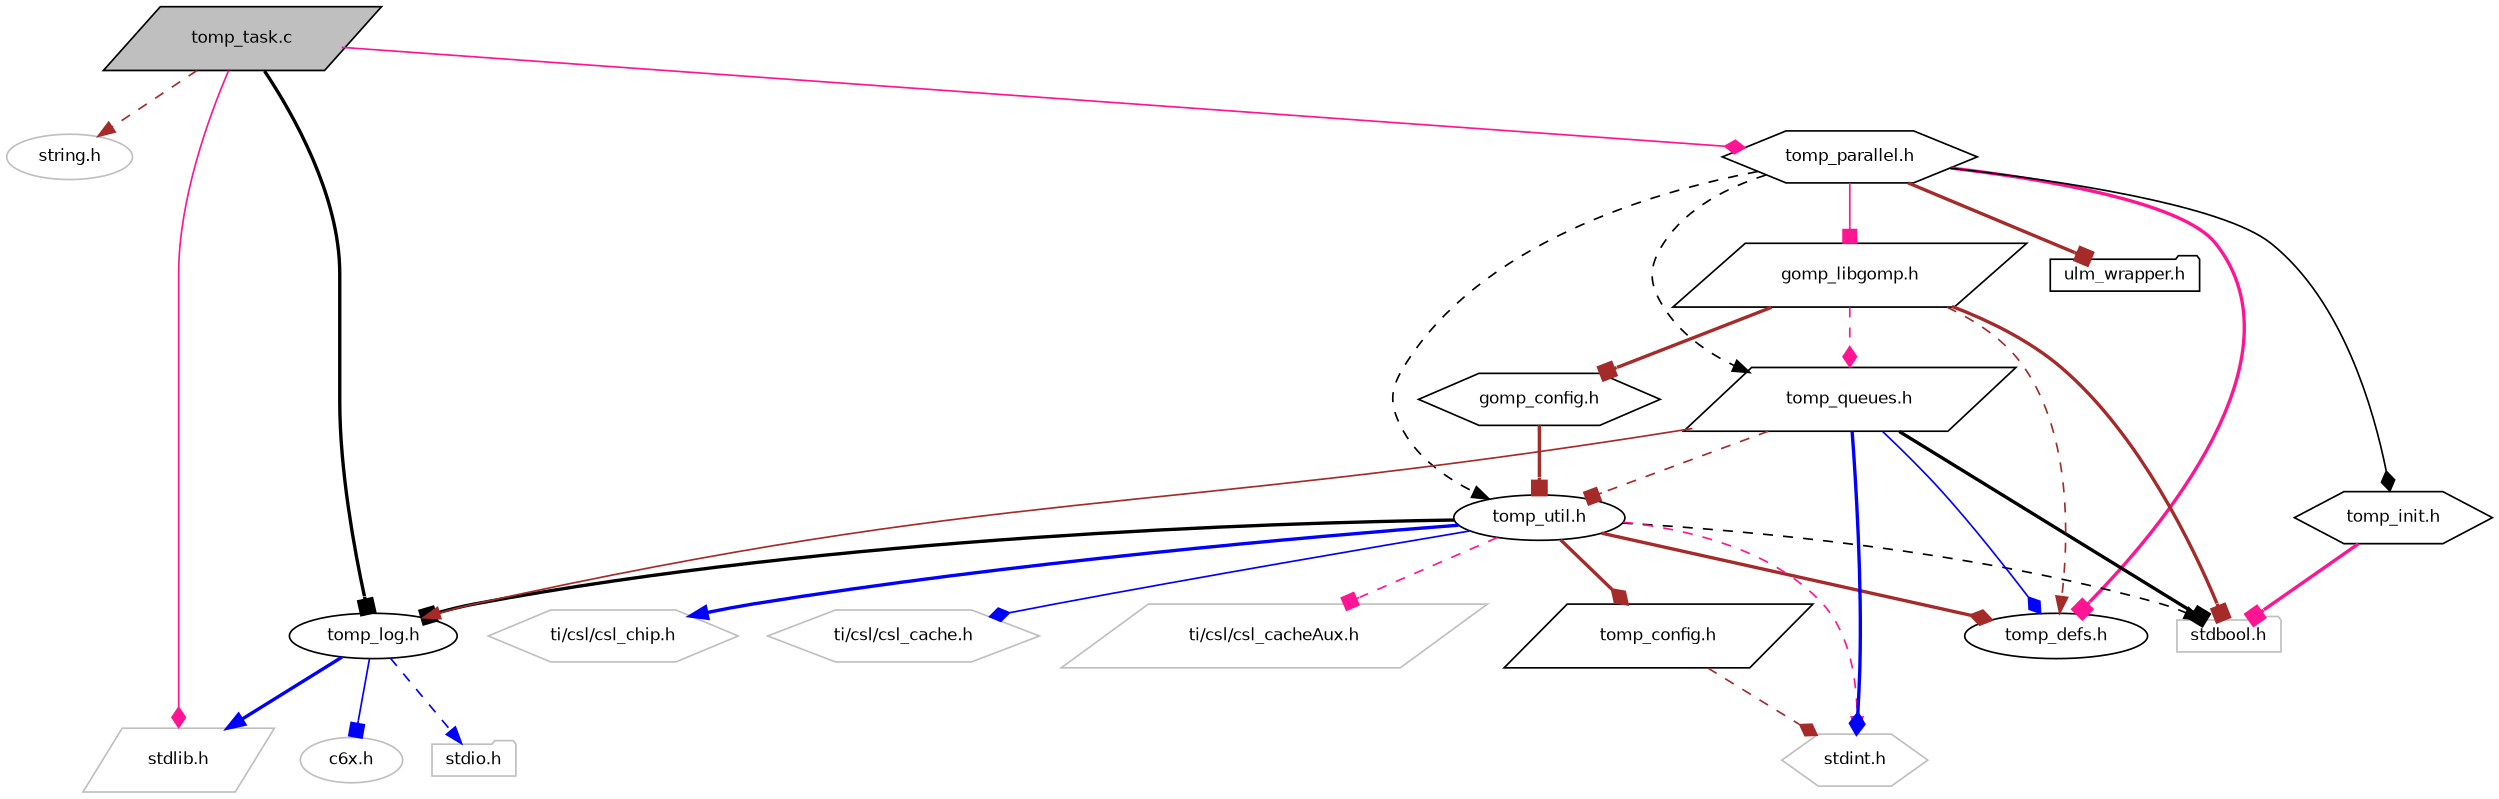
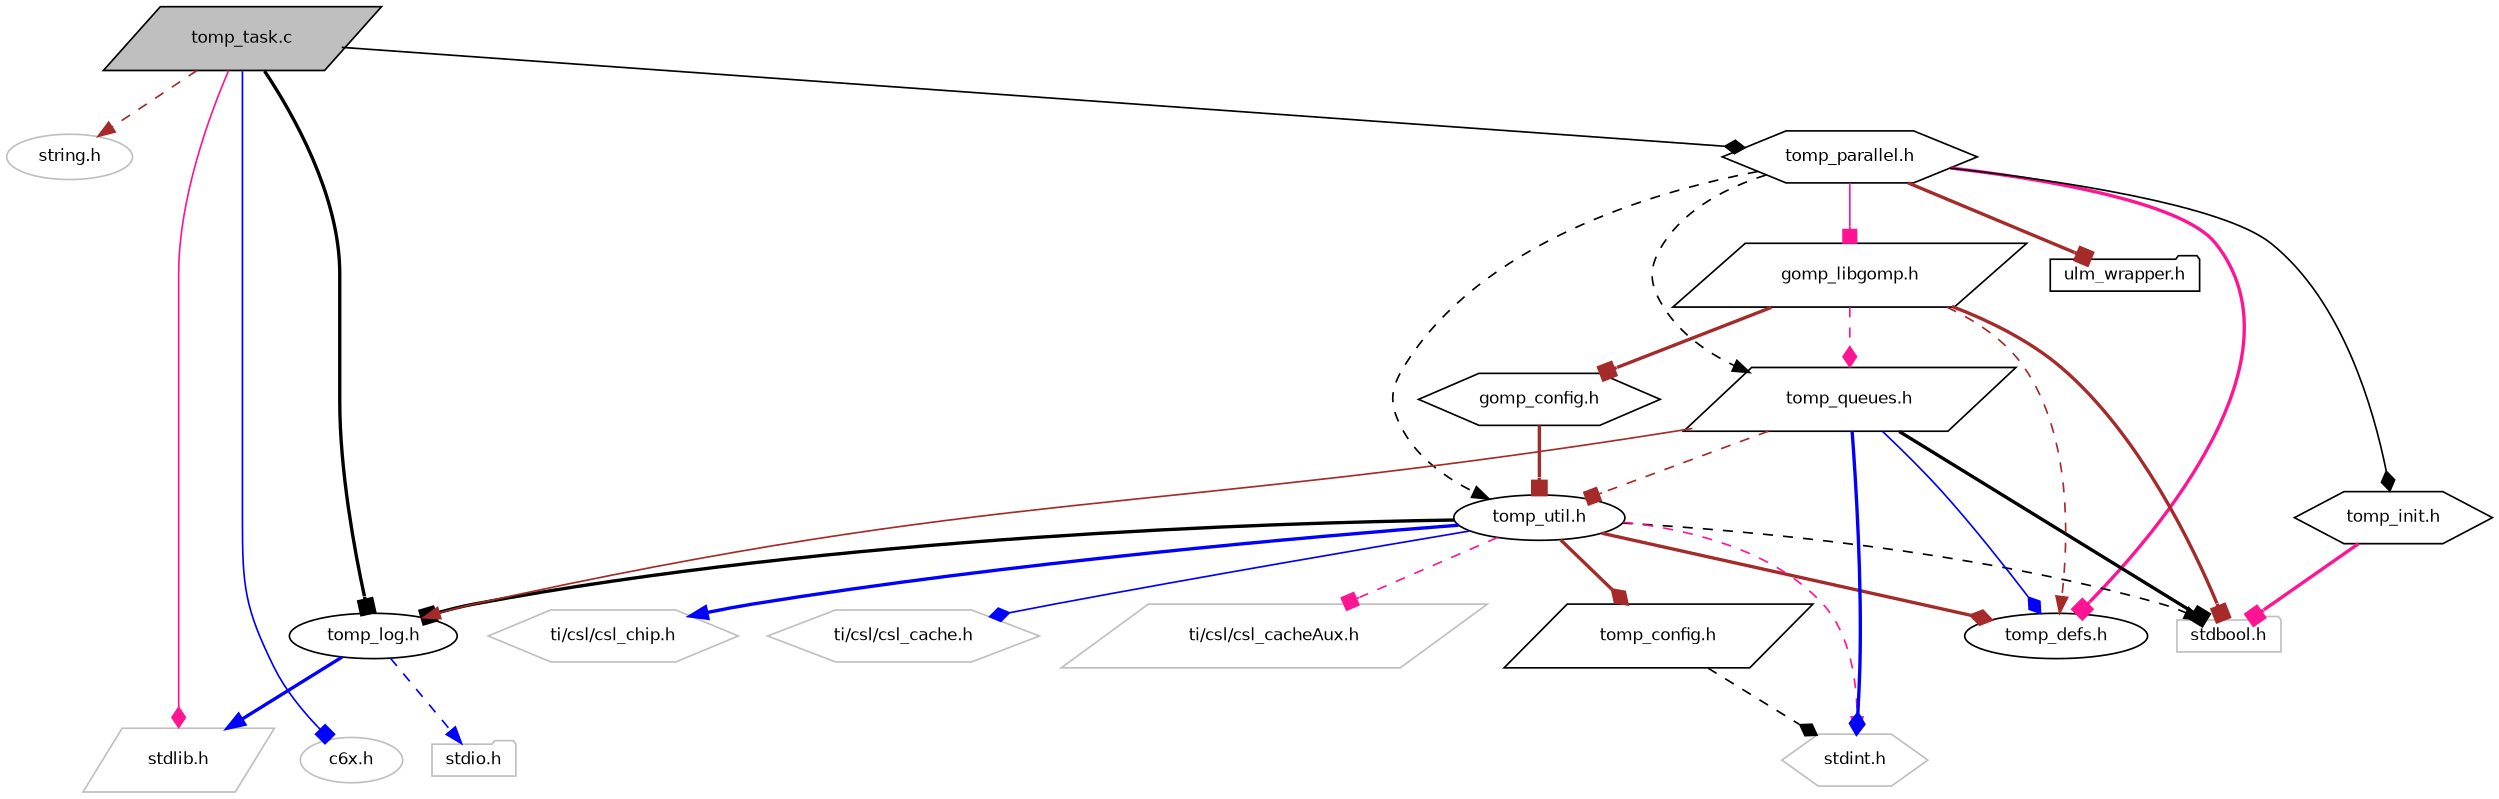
edge "tomp_task.c" -> "tomp_parallel.h": color deeppink -> black
edge "tomp_log.h" -> "c6x.h": now "tomp_task.c" -> "c6x.h"
edge "tomp_config.h" -> "stdint.h": color brown -> black
